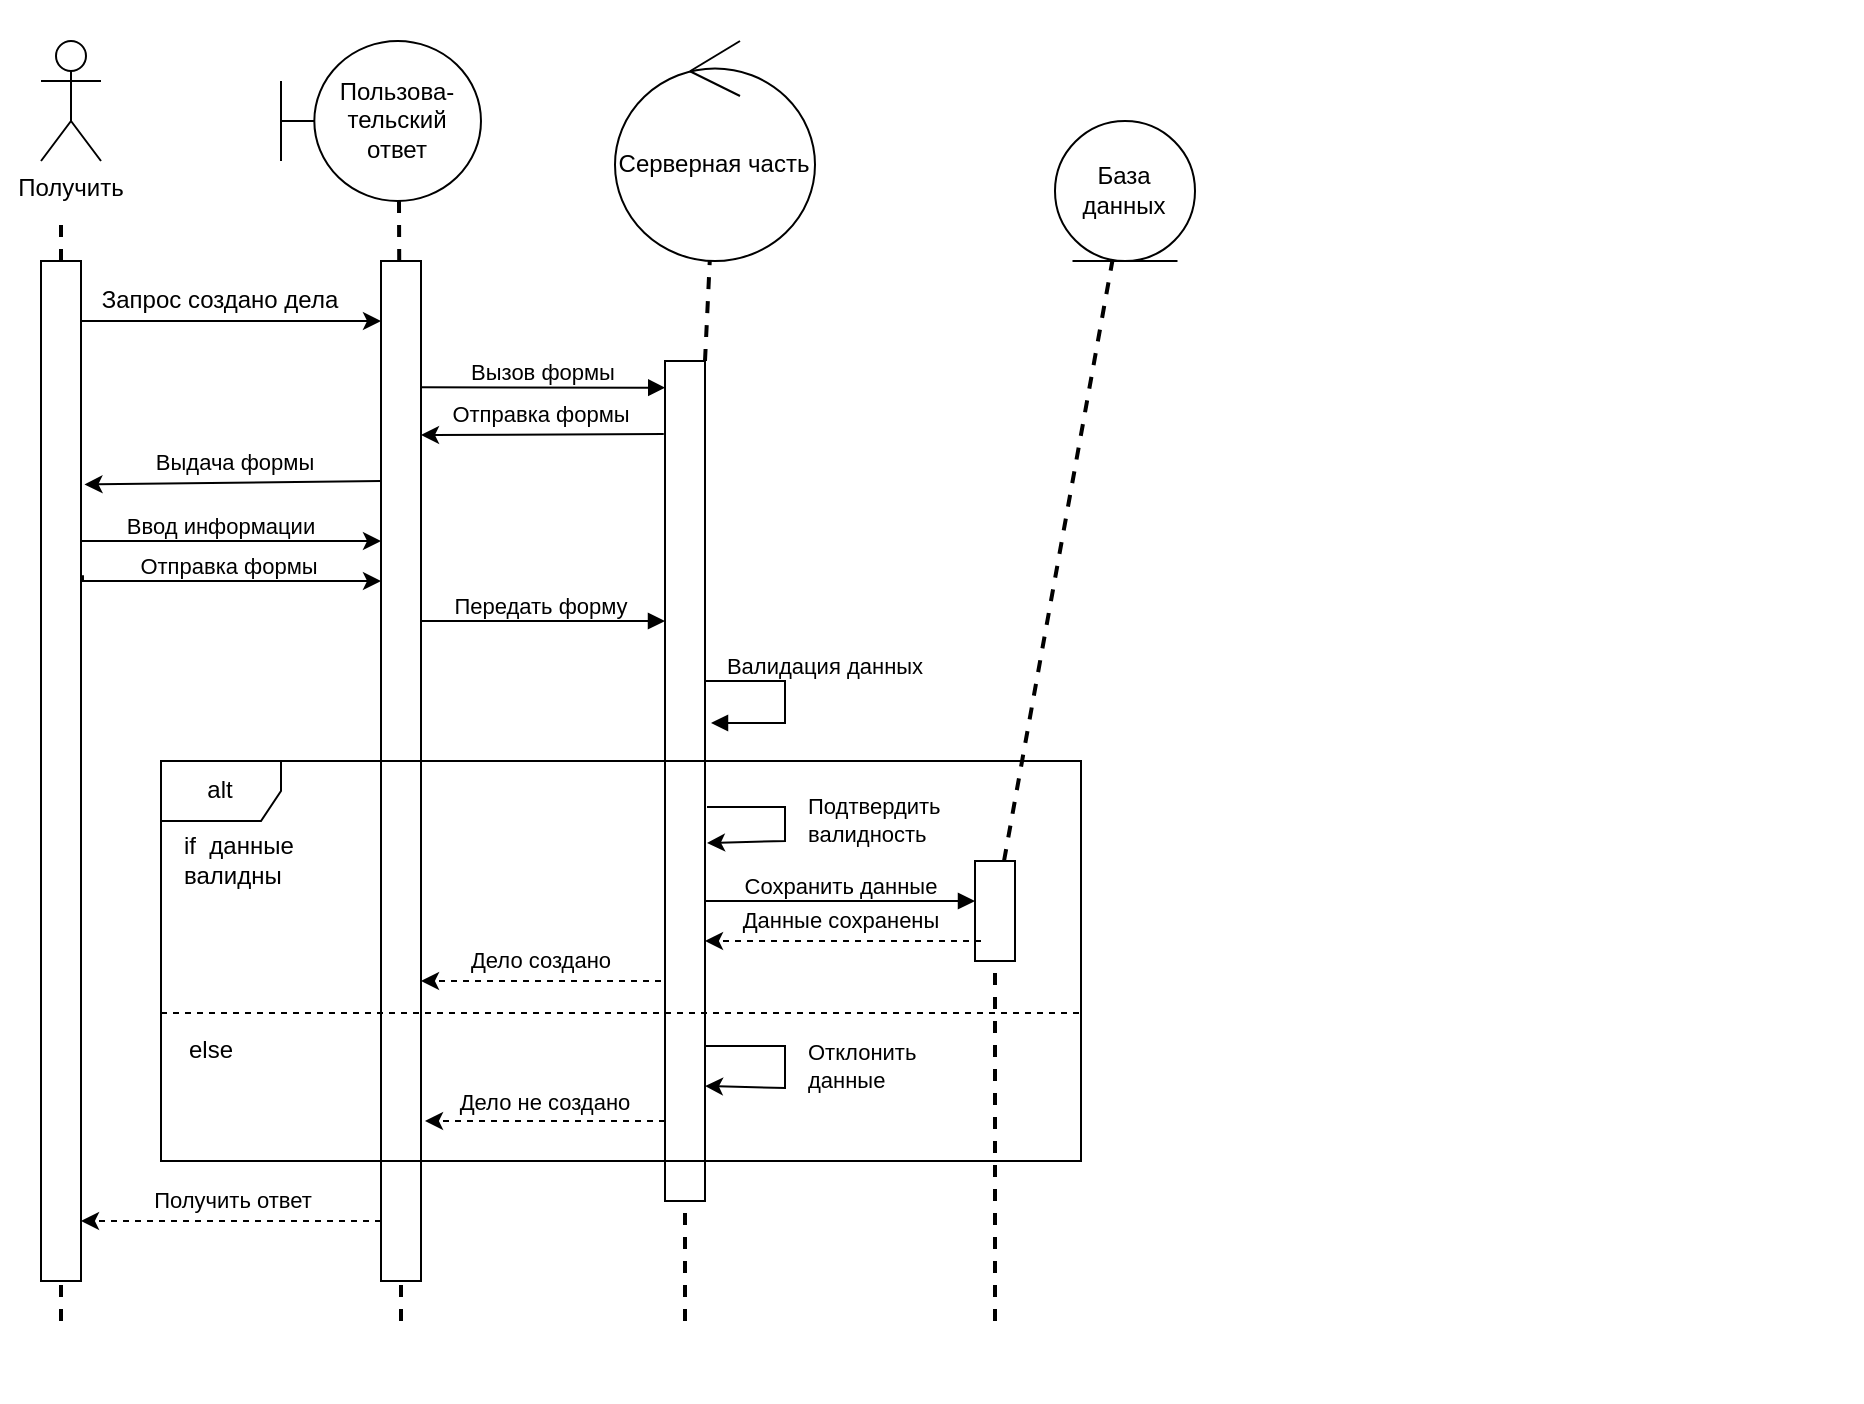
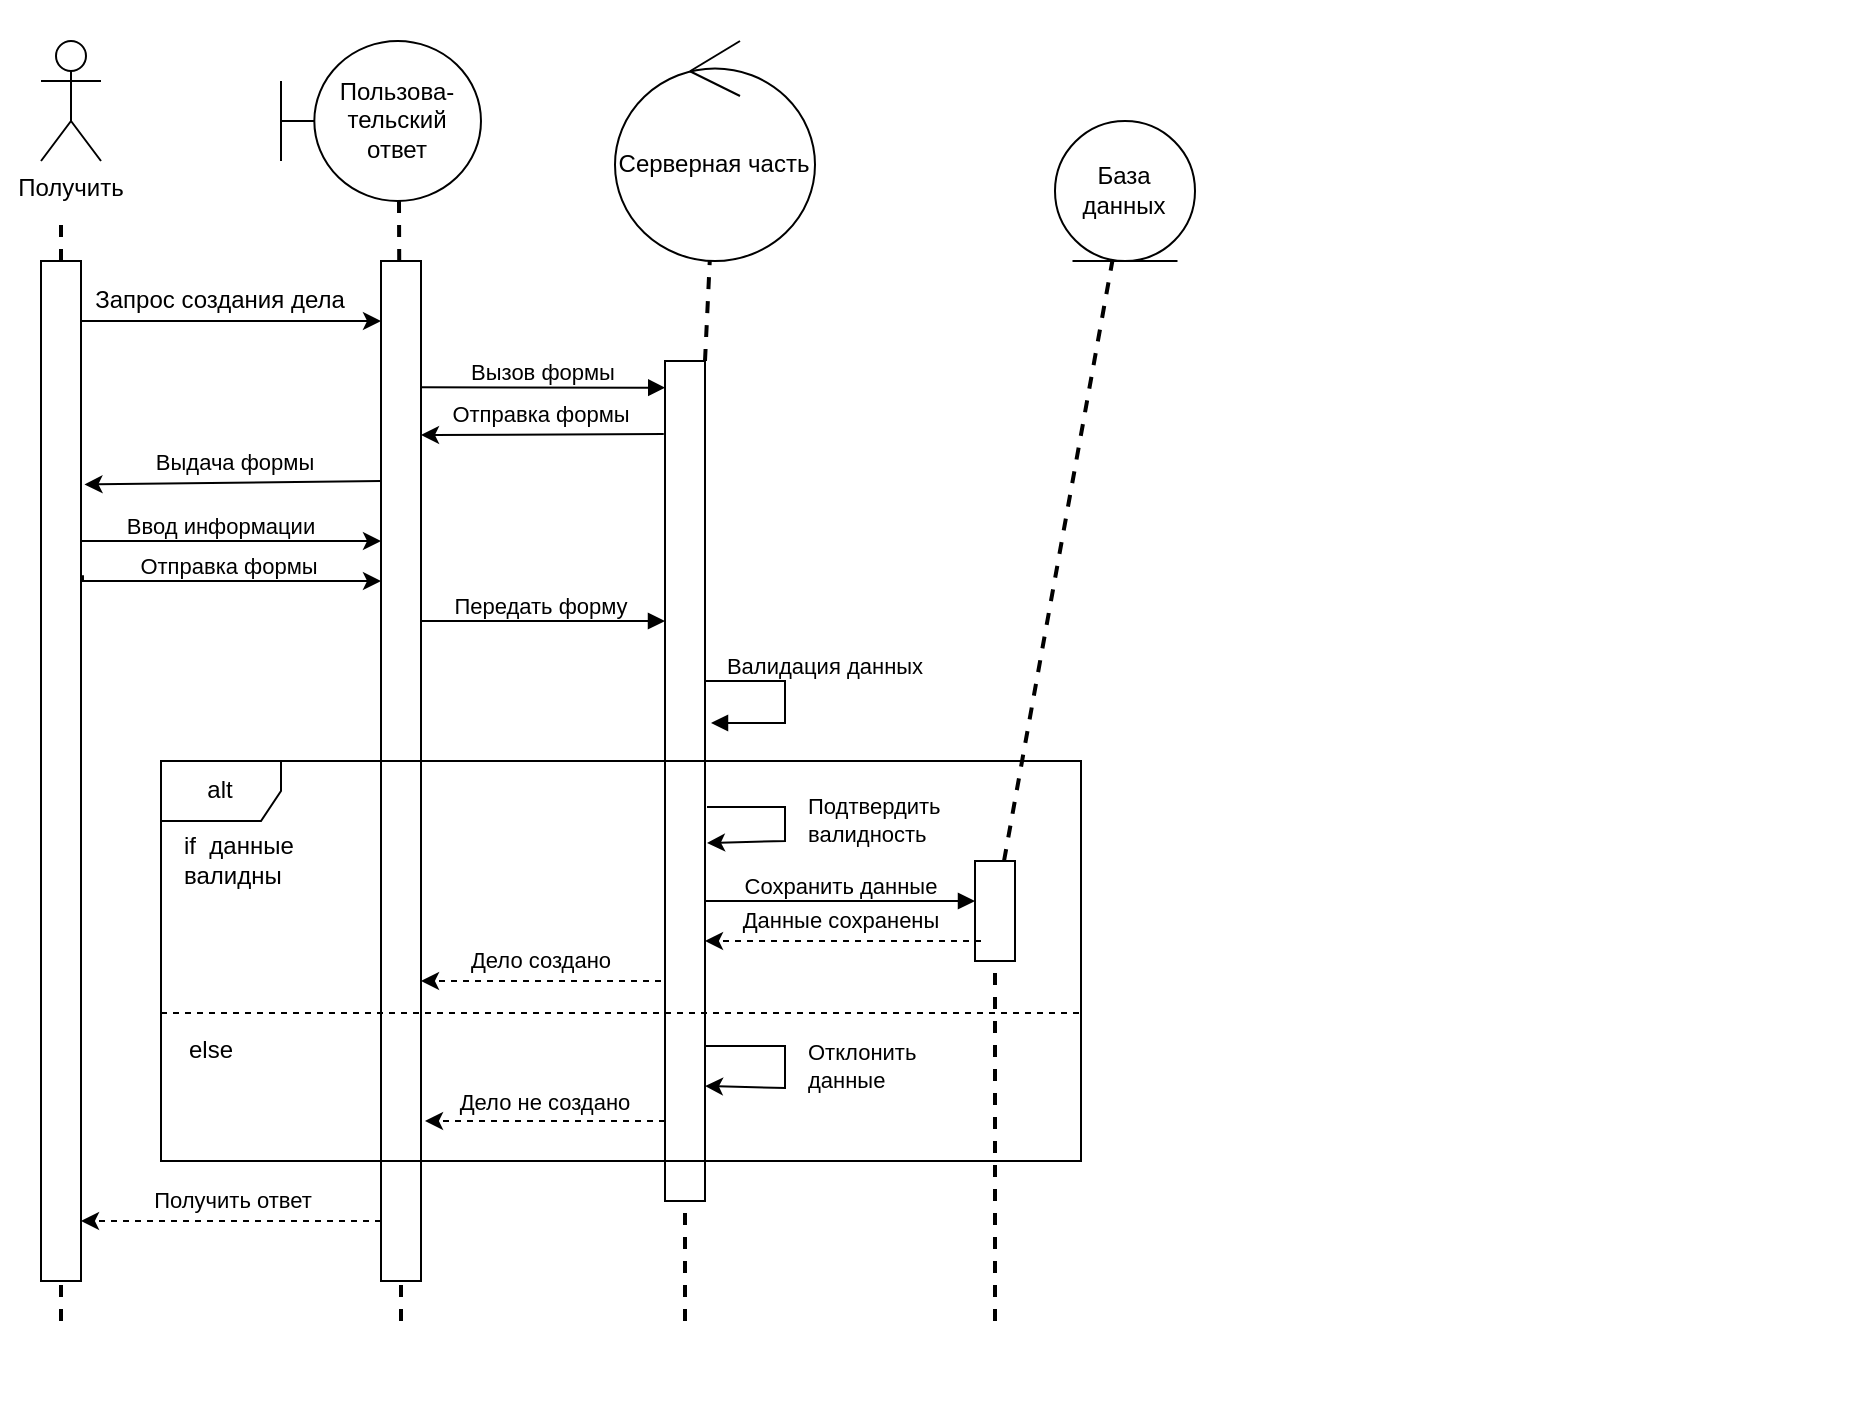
node "Запрос создано дела": label "Запрос создано дела" -> "Запрос создания дела"
